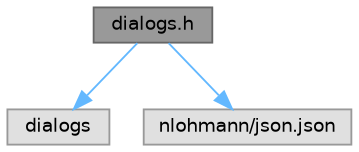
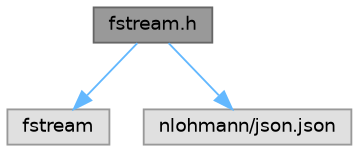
node "dialogs.h": label "dialogs.h" -> "fstream.h"
node "dialogs": label "dialogs" -> "fstream"
